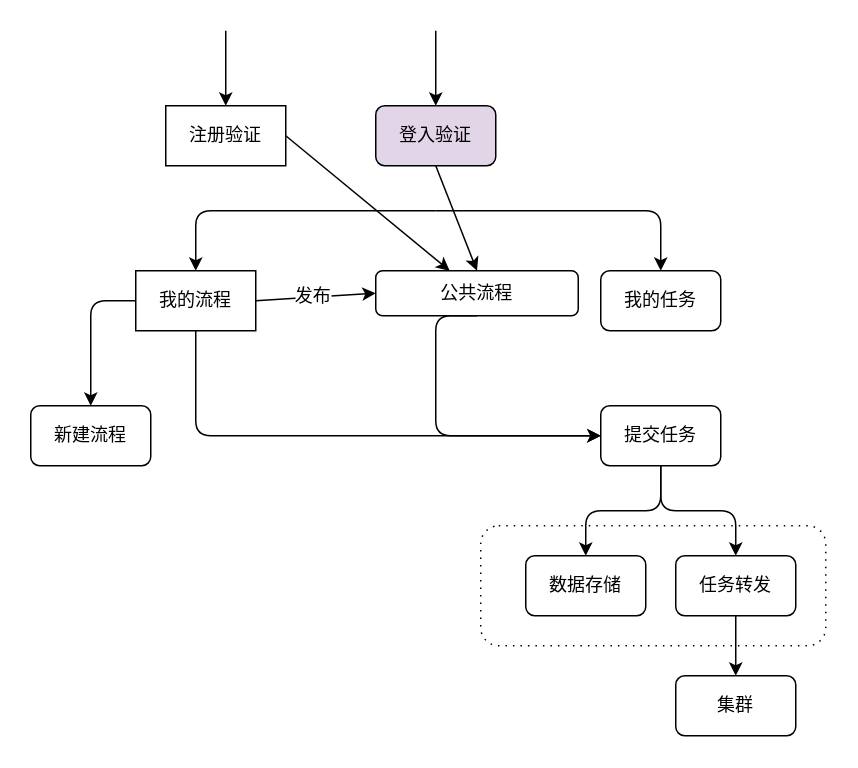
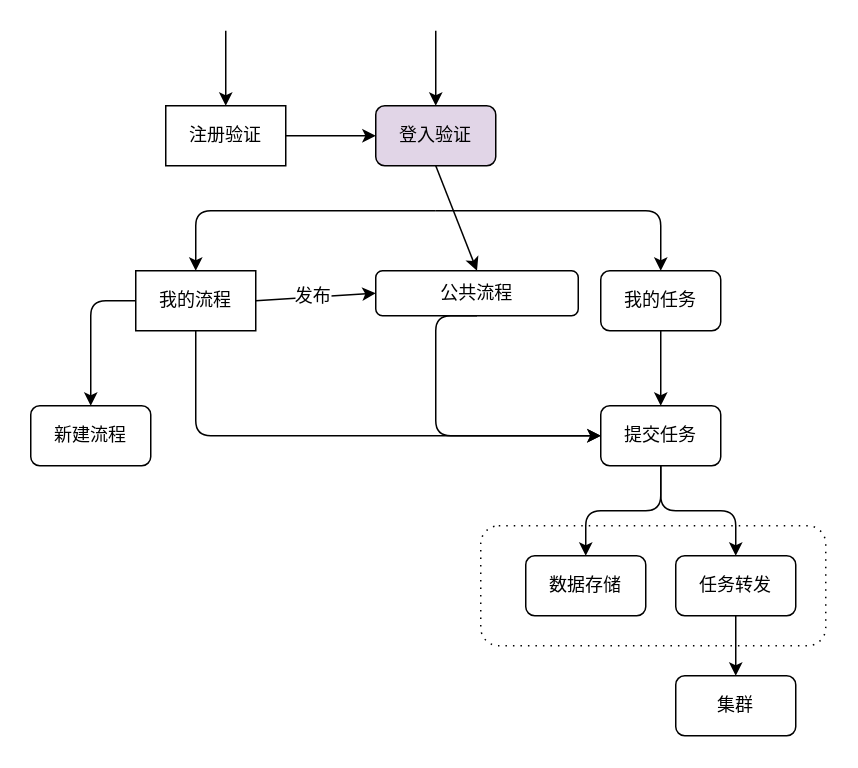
edge "注册验证" -> "公共流程": now "注册验证" -> "登入验证"
edge "我的任务" -> "提交任务": added
